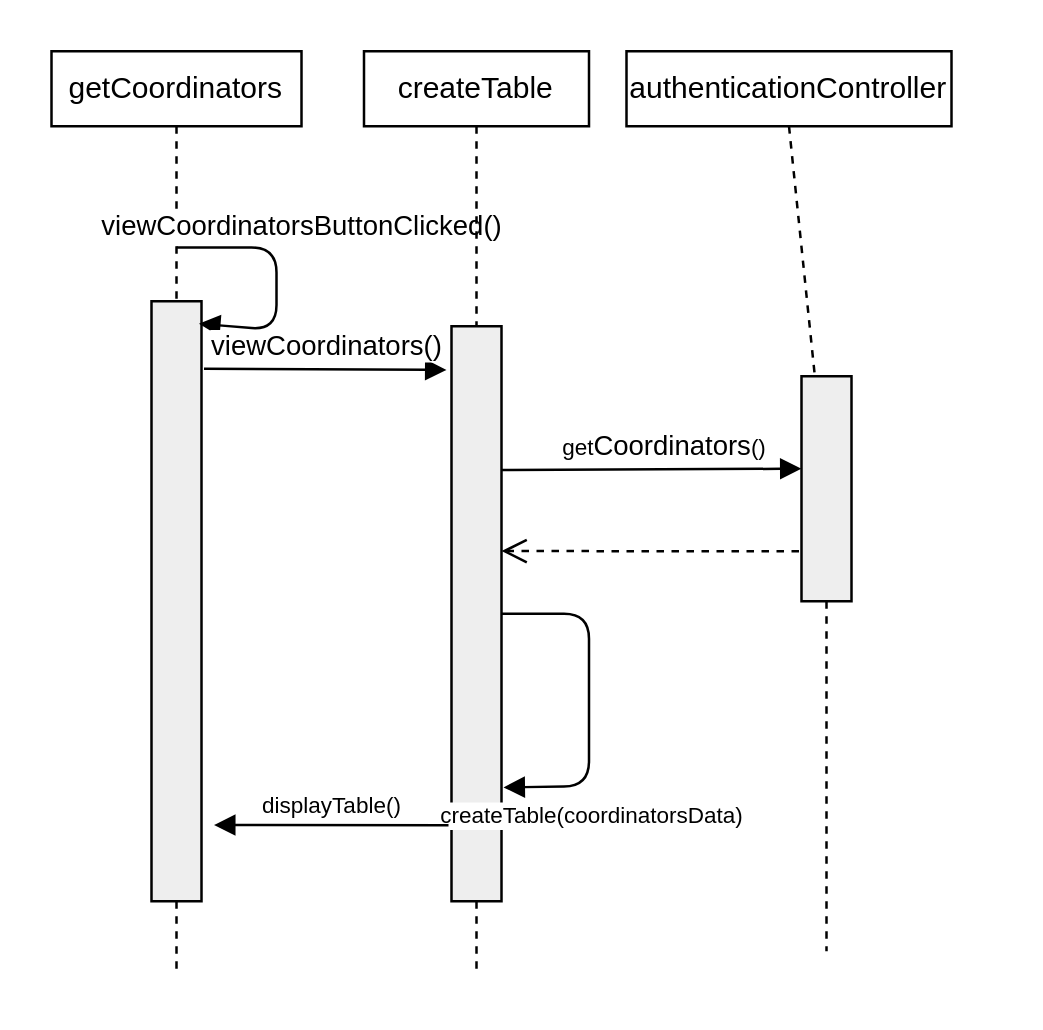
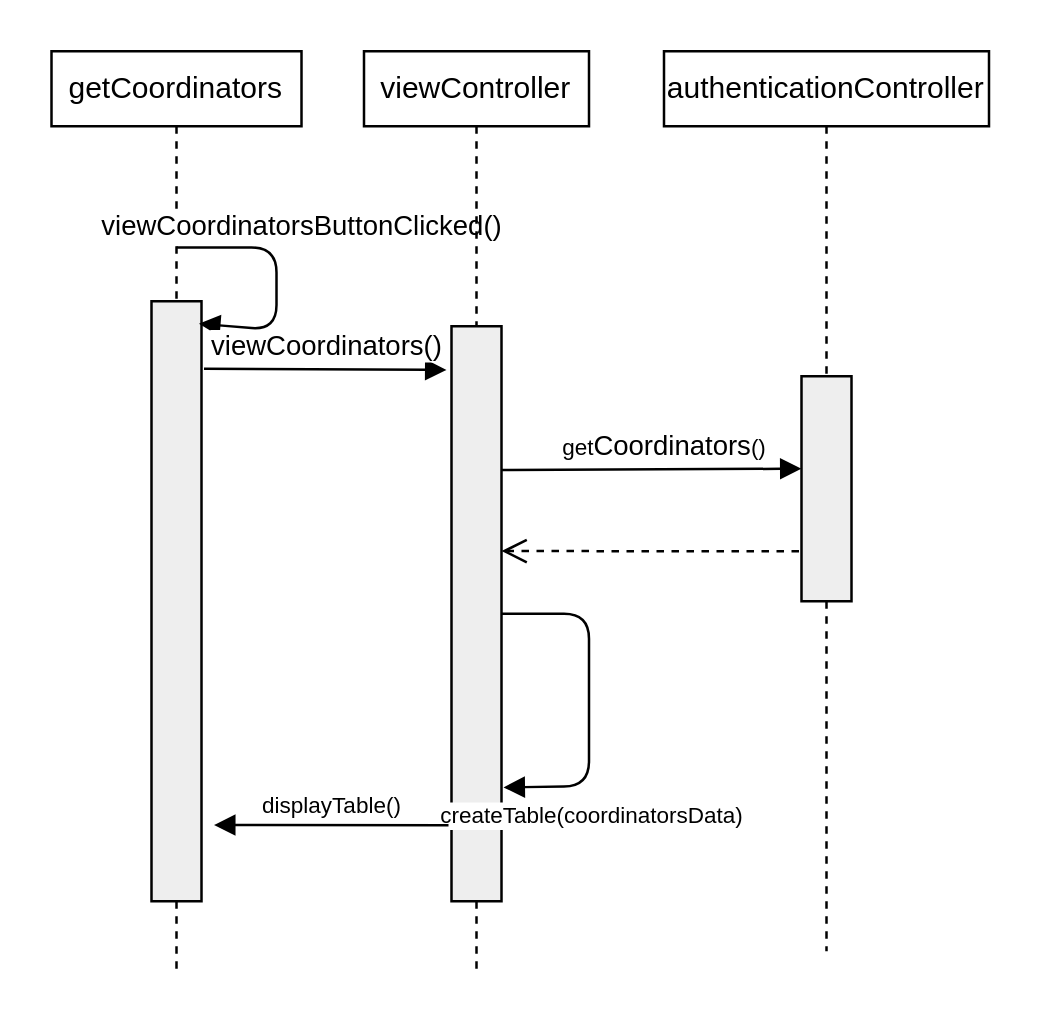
node "createTable": label "createTable" -> "viewController"
node "authenticationController": moved (789, 89) -> (826, 89)
